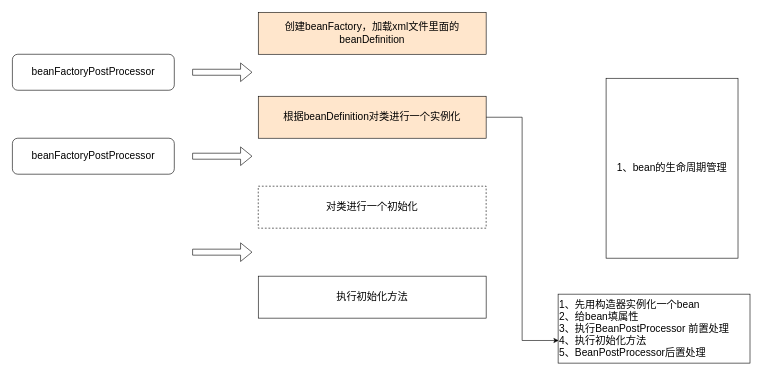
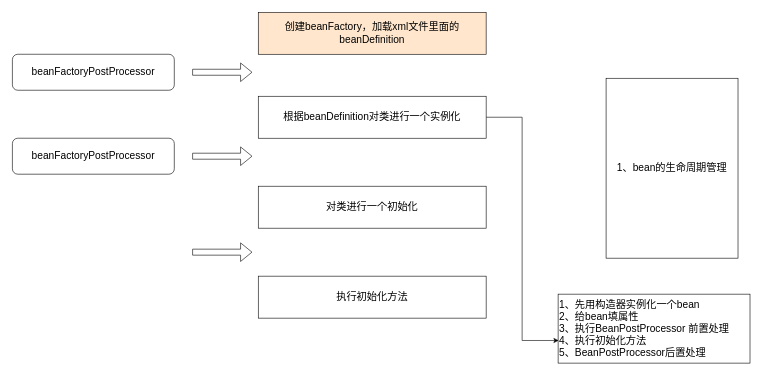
node "根据beanDefinition对类进行一个实例化": fillcolor #ffe6cc -> #ffffff
node "对类进行一个初始化": style dashed -> solid
